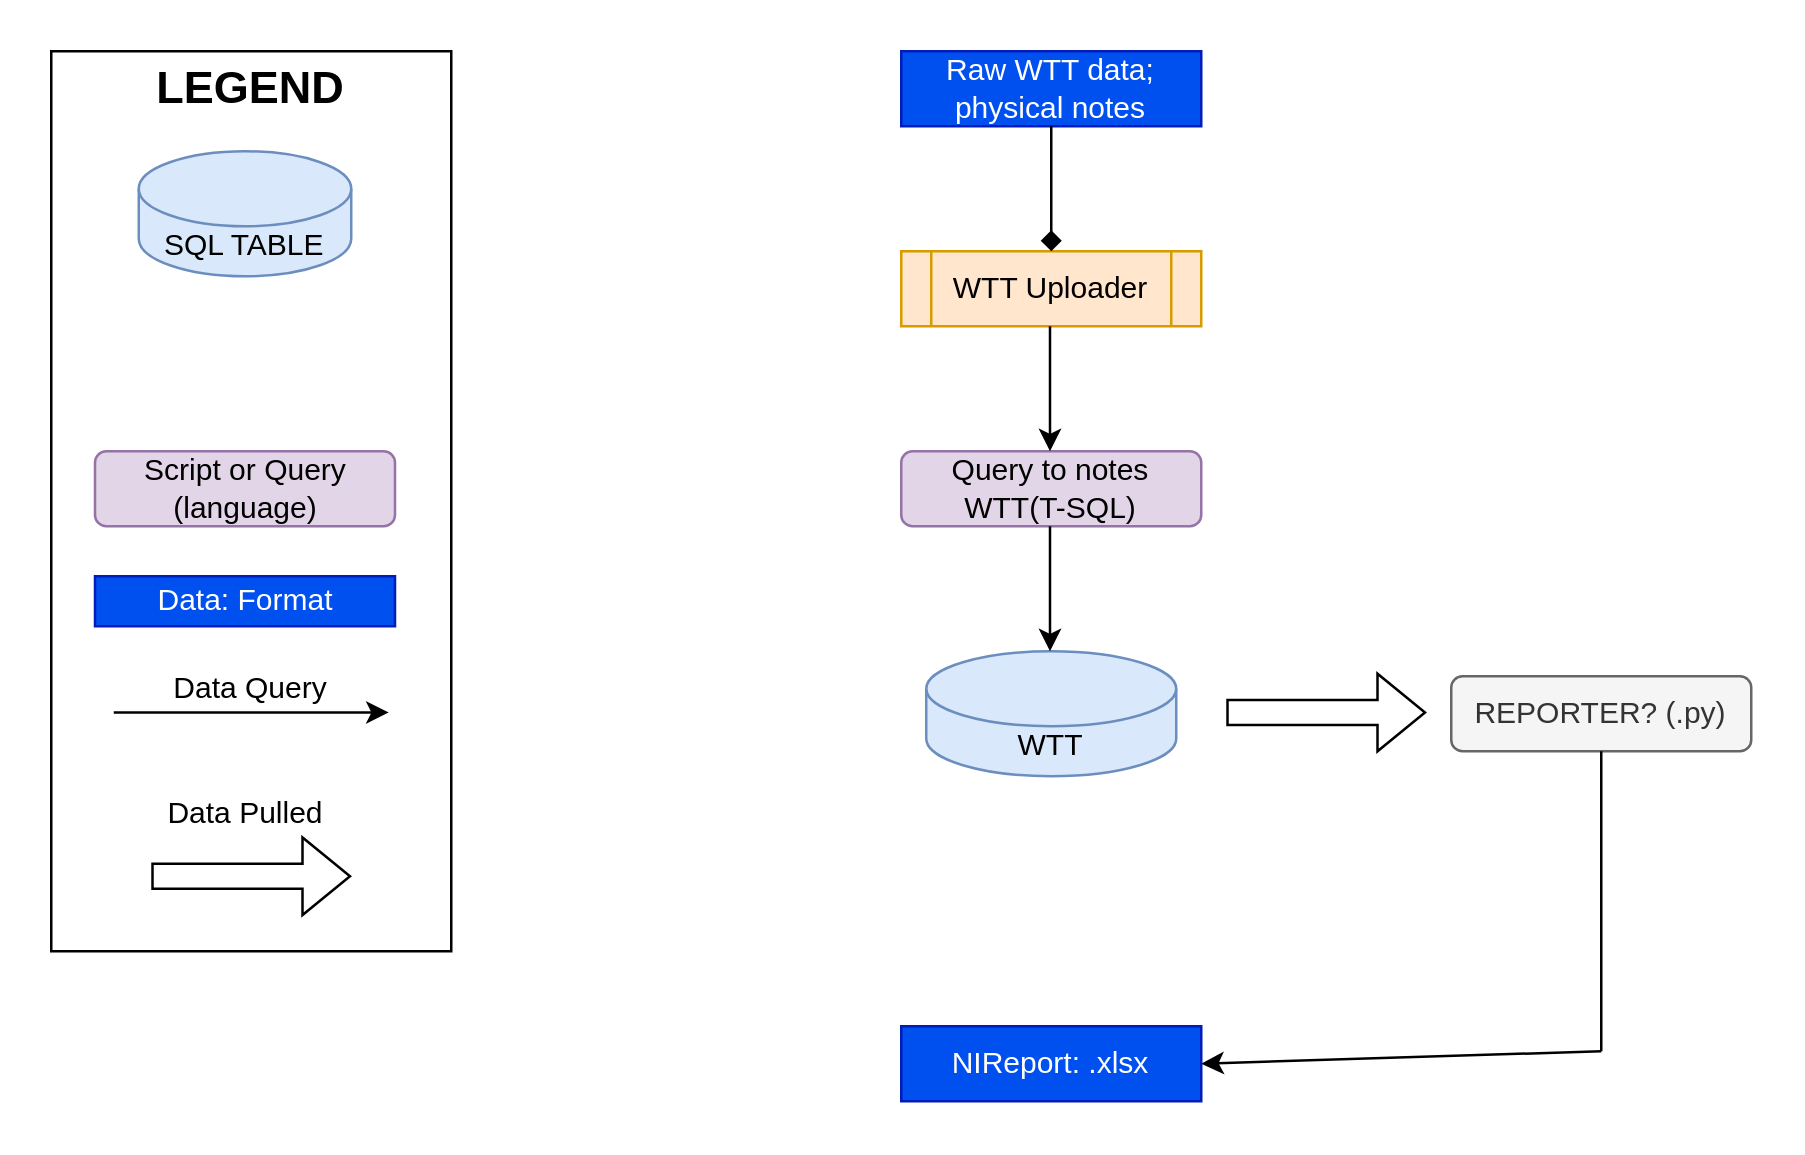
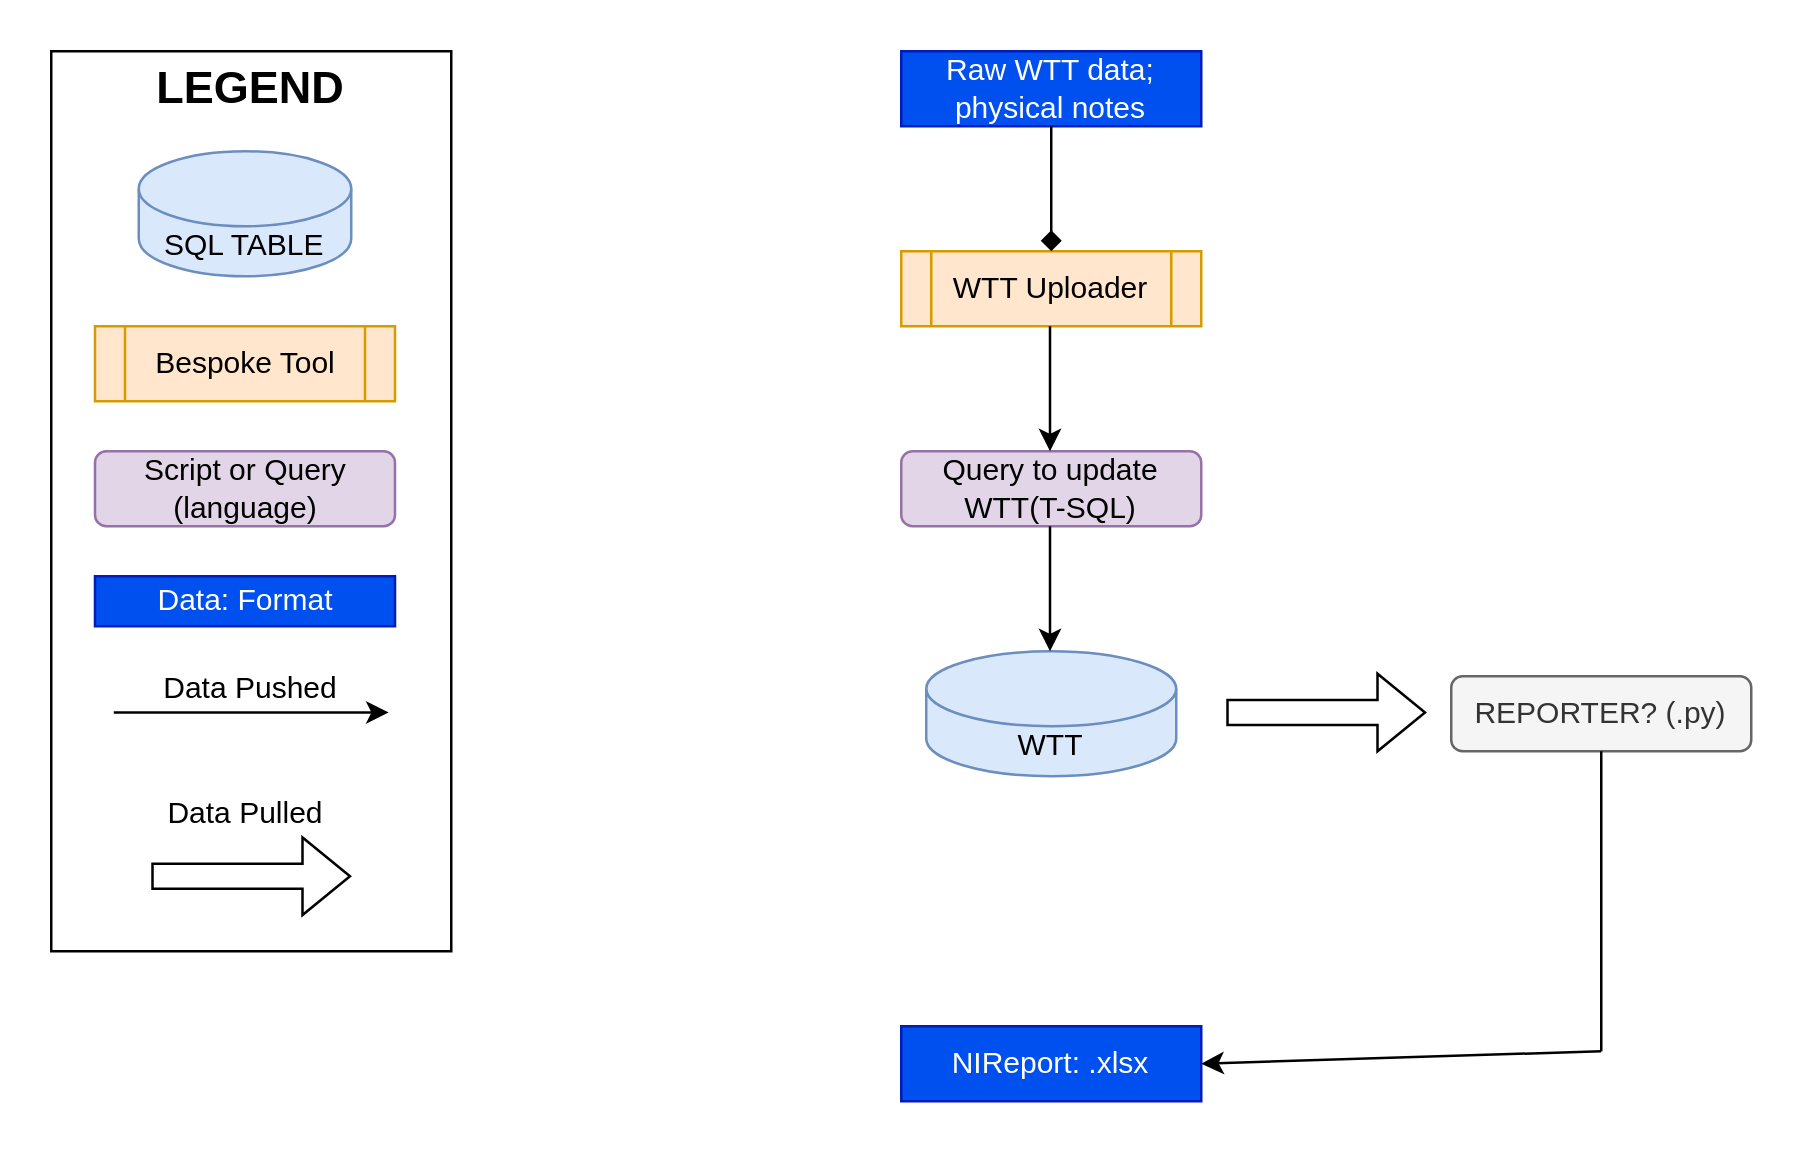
node "Bespoke Tool": added
node "Query to notes WTT(T-SQL)": label "Query to notes WTT(T-SQL)" -> "Query to update WTT(T-SQL)"
node "Data Query": label "Data Query" -> "Data Pushed"
